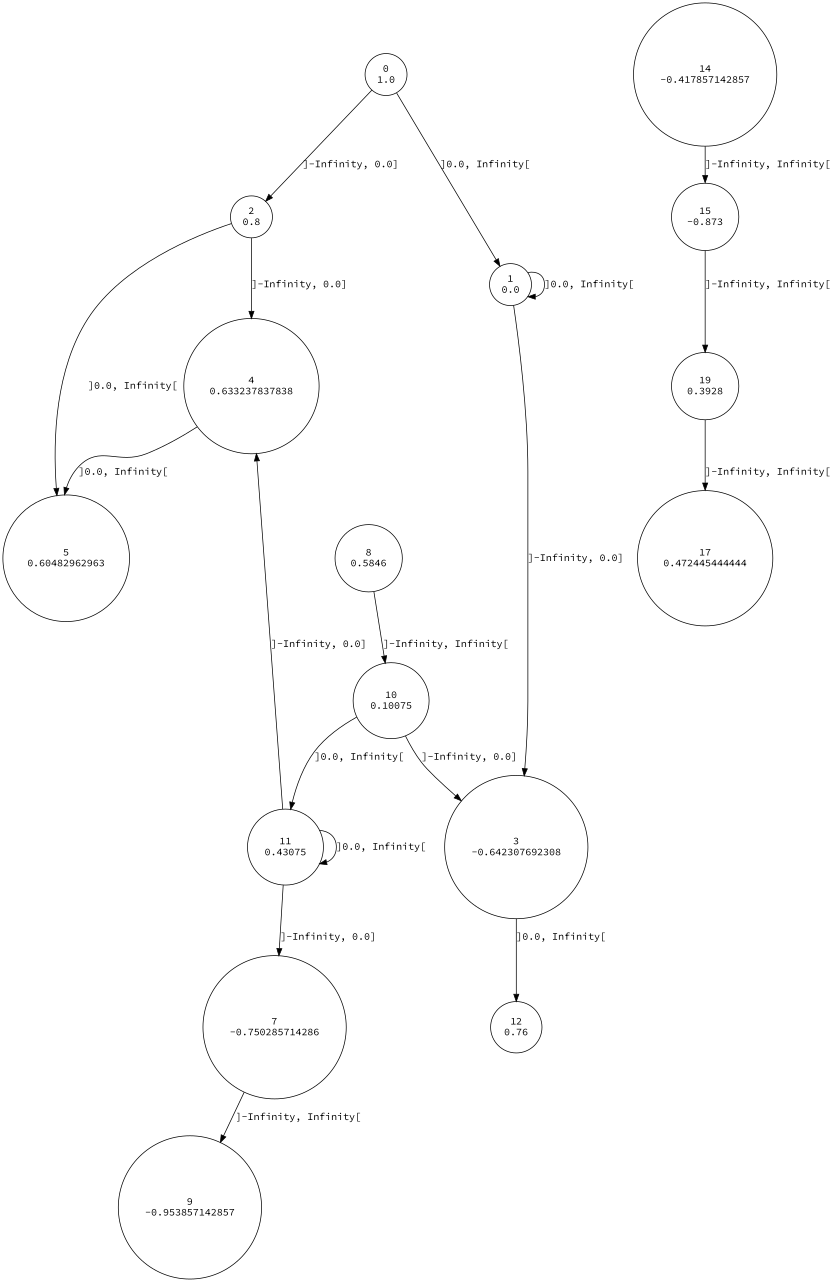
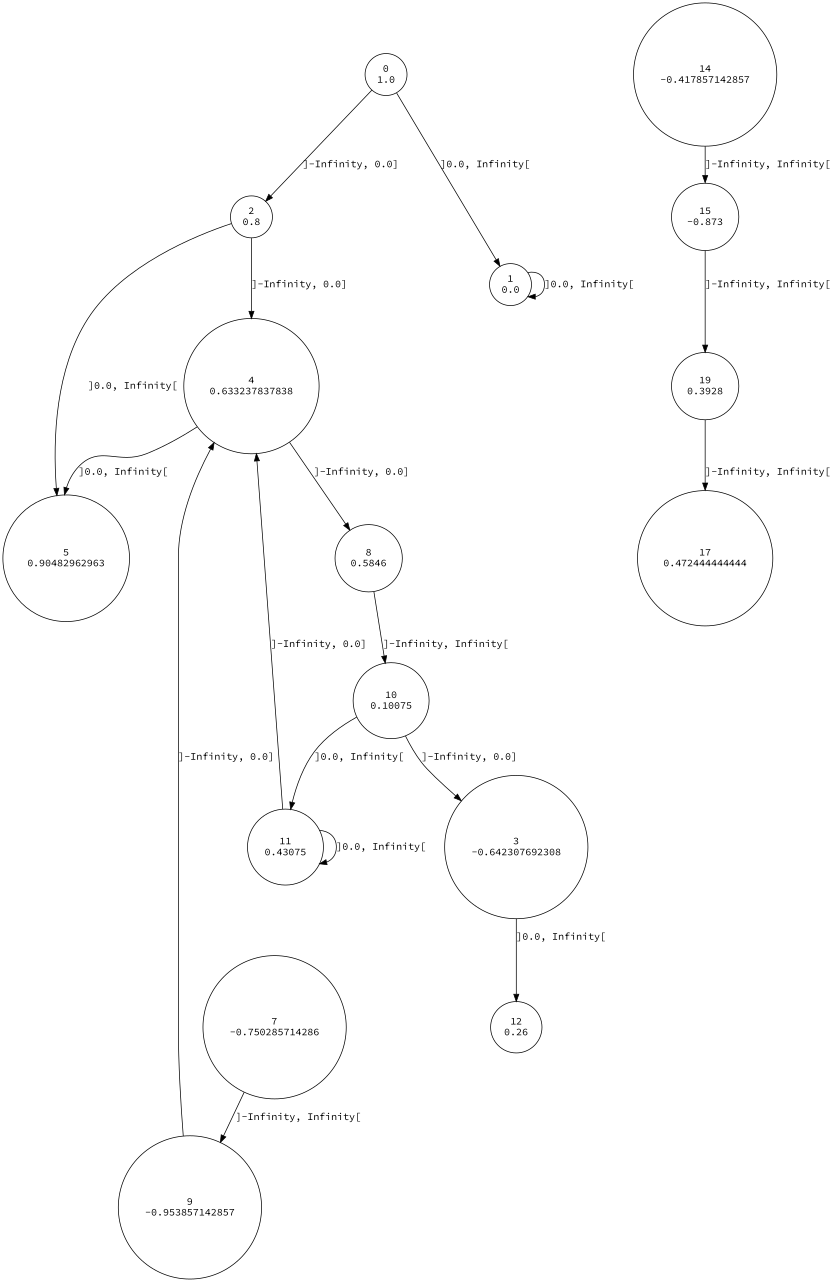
edge "4 0.633237837838" -> "8 0.5846": added, label "]-Infinity, 0.0]"
edge "1 0.0" -> "3 -0.642307692308": removed, label "]-Infinity, 0.0]"
node "5 0.60482962963": label "5 0.60482962963" -> "5 0.90482962963"
node "17 0.472445444444": label "17 0.472445444444" -> "17 0.472444444444"
edge "9 -0.953857142857" -> "4 0.633237837838": added, label "]-Infinity, 0.0]"
edge "11 0.43075" -> "7 -0.750285714286": removed, label "]-Infinity, 0.0]"
node "12 0.76": label "12 0.76" -> "12 0.26"
